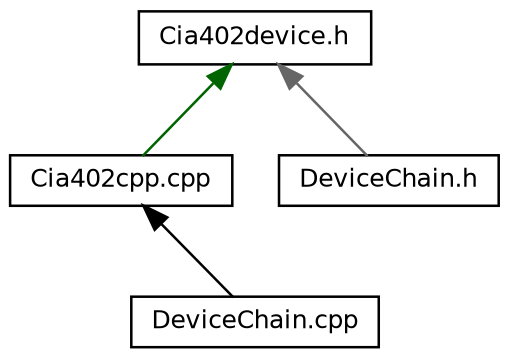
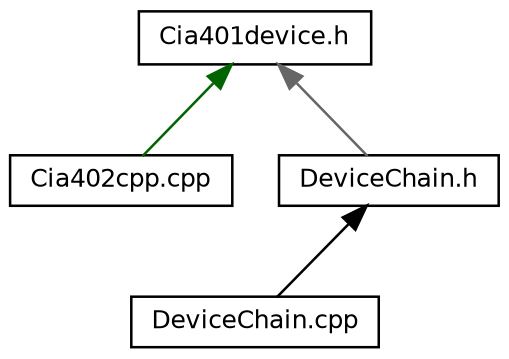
node "Cia402device.h": label "Cia402device.h" -> "Cia401device.h"
edge "DeviceChain.cpp" -> "Cia402cpp.cpp": now "DeviceChain.cpp" -> "DeviceChain.h"
